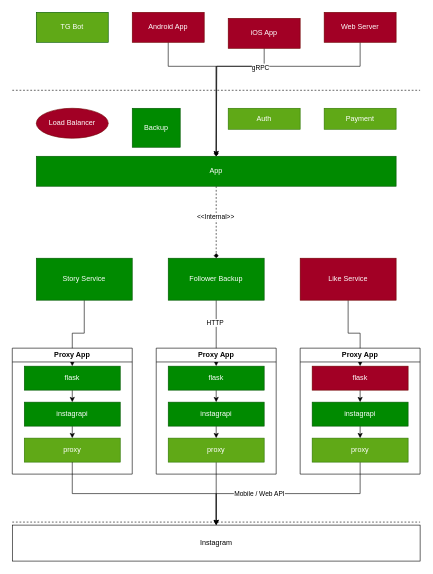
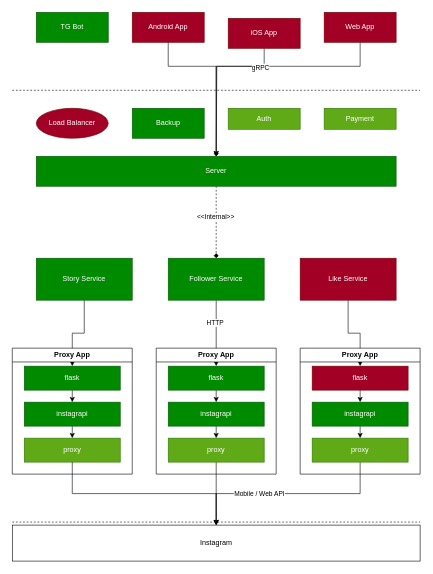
node "TG Bot": fillcolor #60a917 -> #008a00
node "Web Server": label "Web Server" -> "Web App"
node "Backup": size 48x39 -> 72x30
node "App": label "App" -> "Server"
node "Follower Backup": label "Follower Backup" -> "Follower Service"
